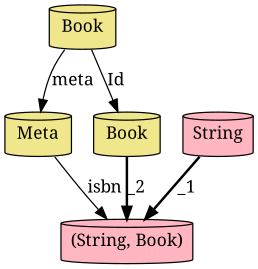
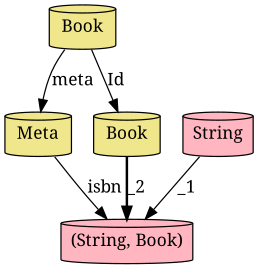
edge "String" -> "(String, Book)": style bold -> solid
